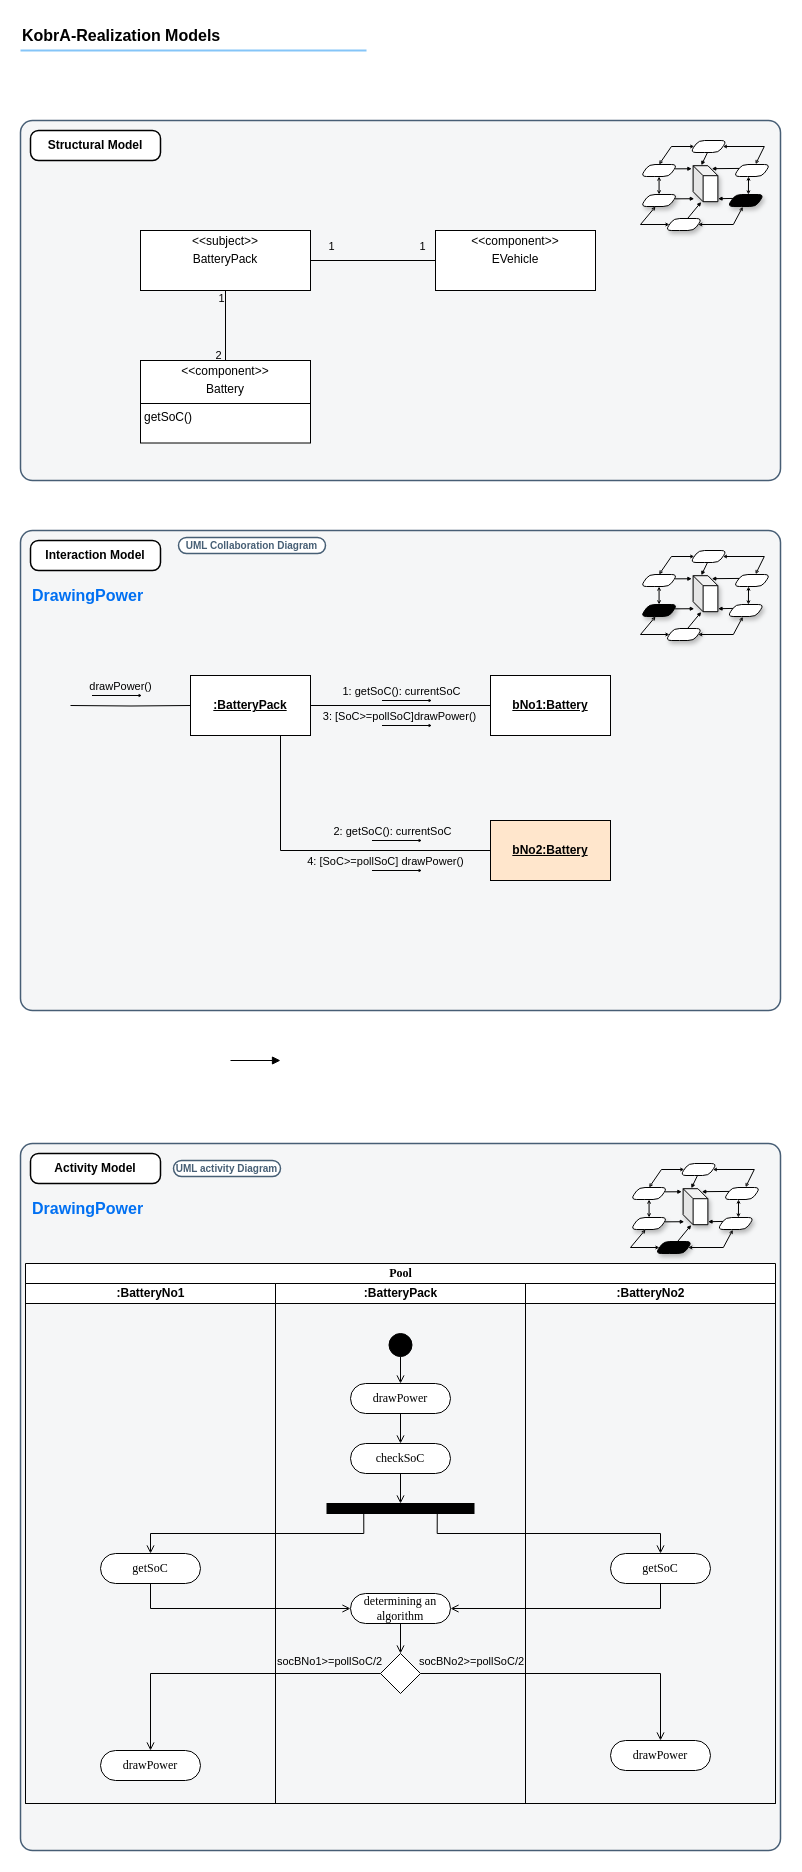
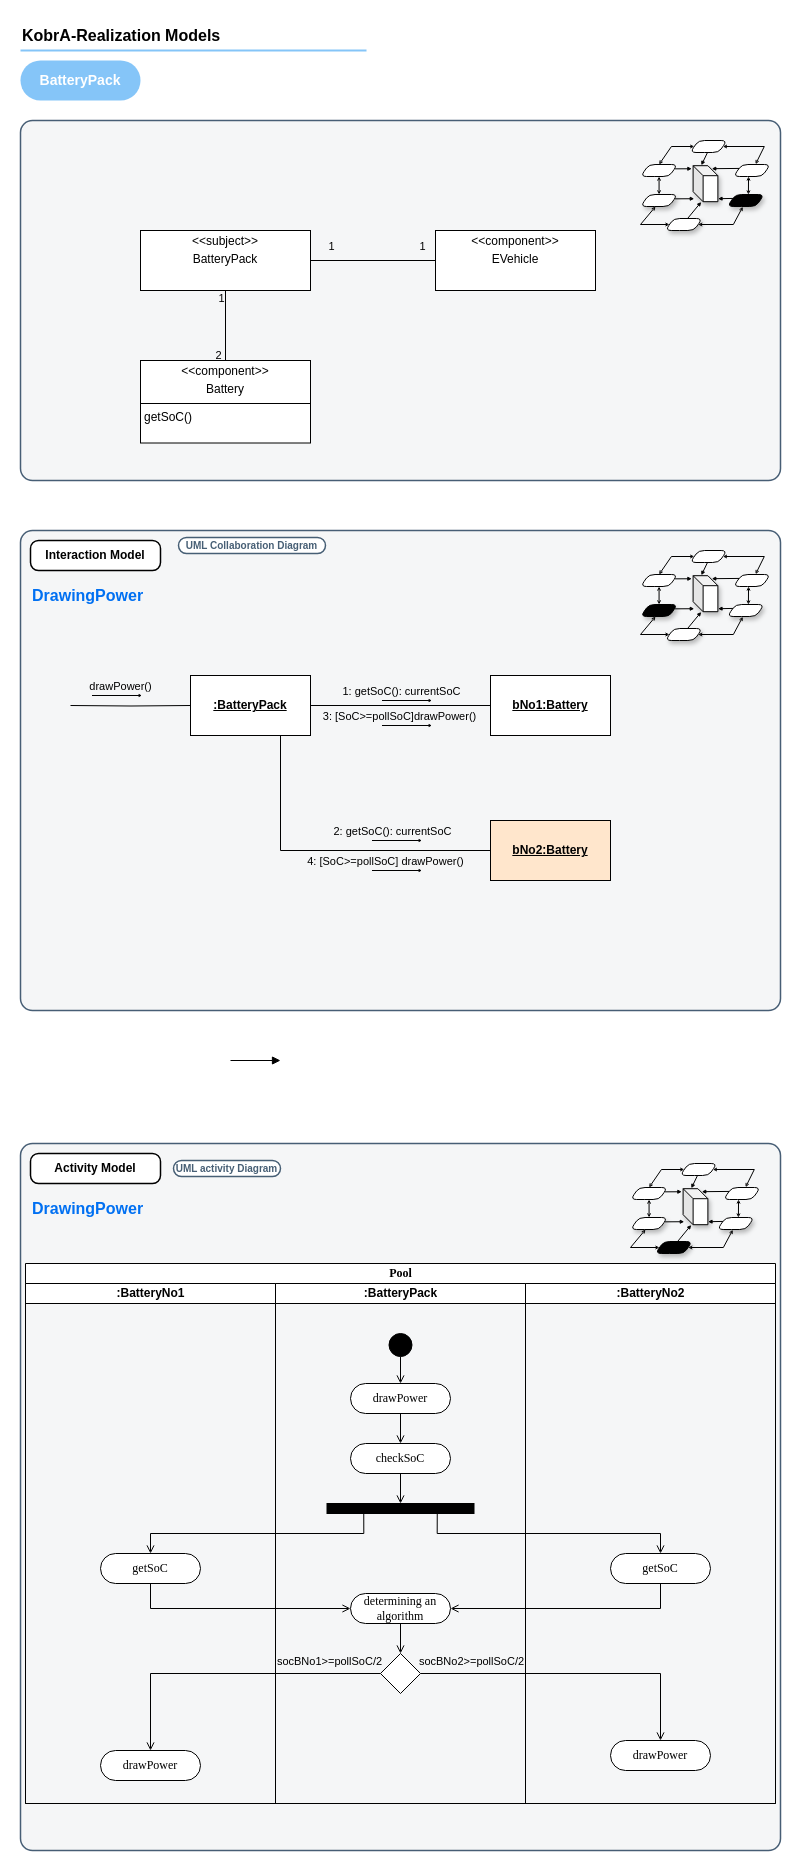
node "BatteryPack": added
node "Structural Model": removed
